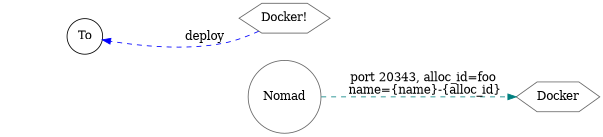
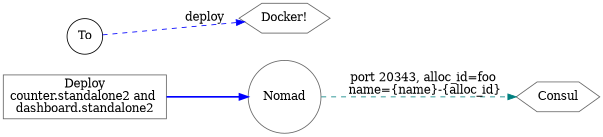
edge "Docker!" -> "To": reversed
node "Deploy counter.standalone2 and dashboard.standalone2": added
node "Docker": label "Docker" -> "Consul"
